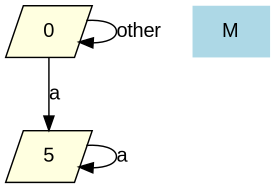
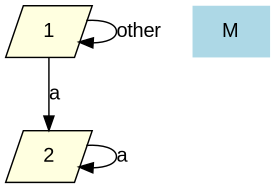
node "0": label "0" -> "1"
node "5": label "5" -> "2"
